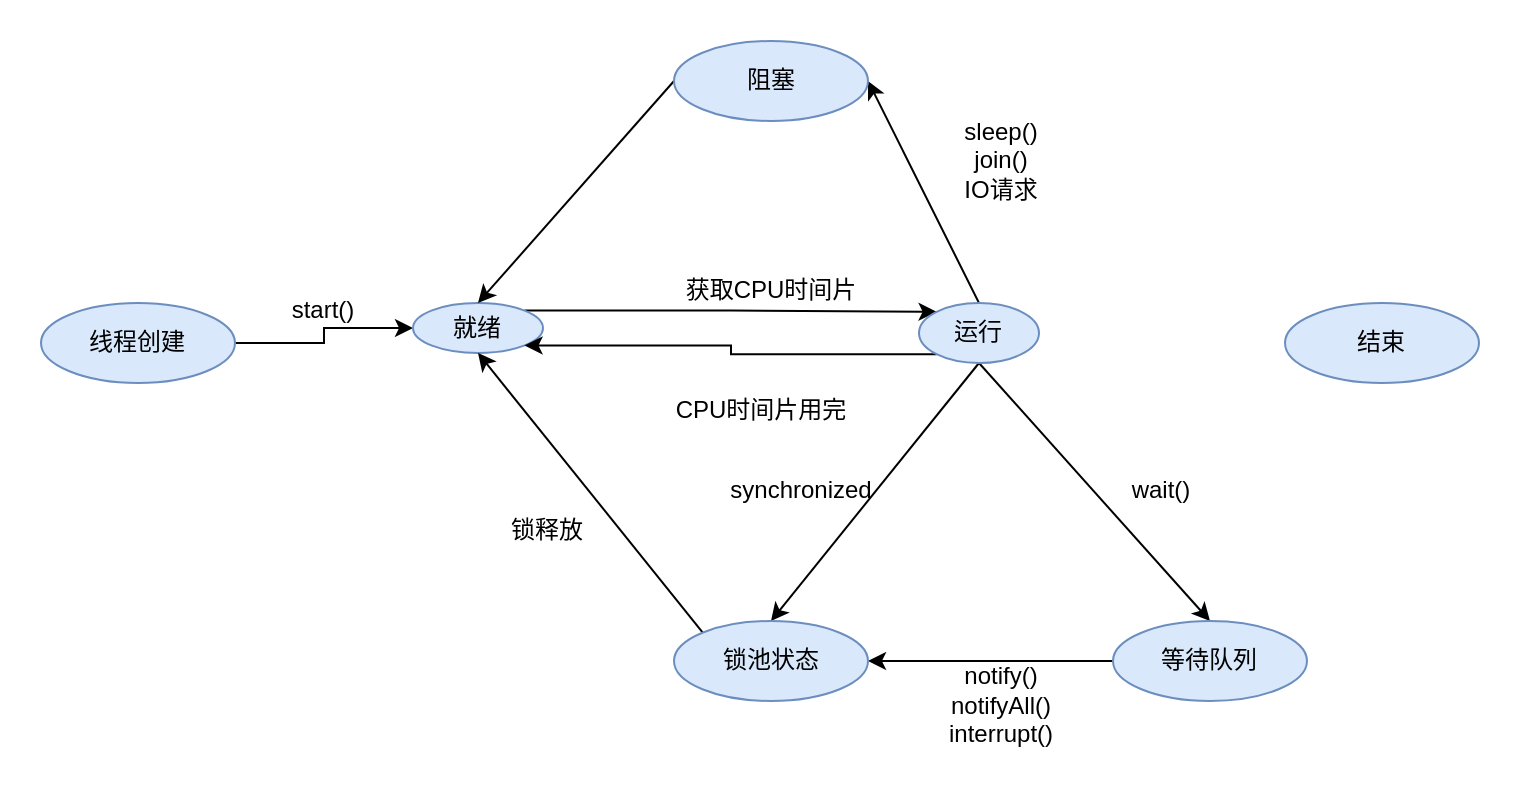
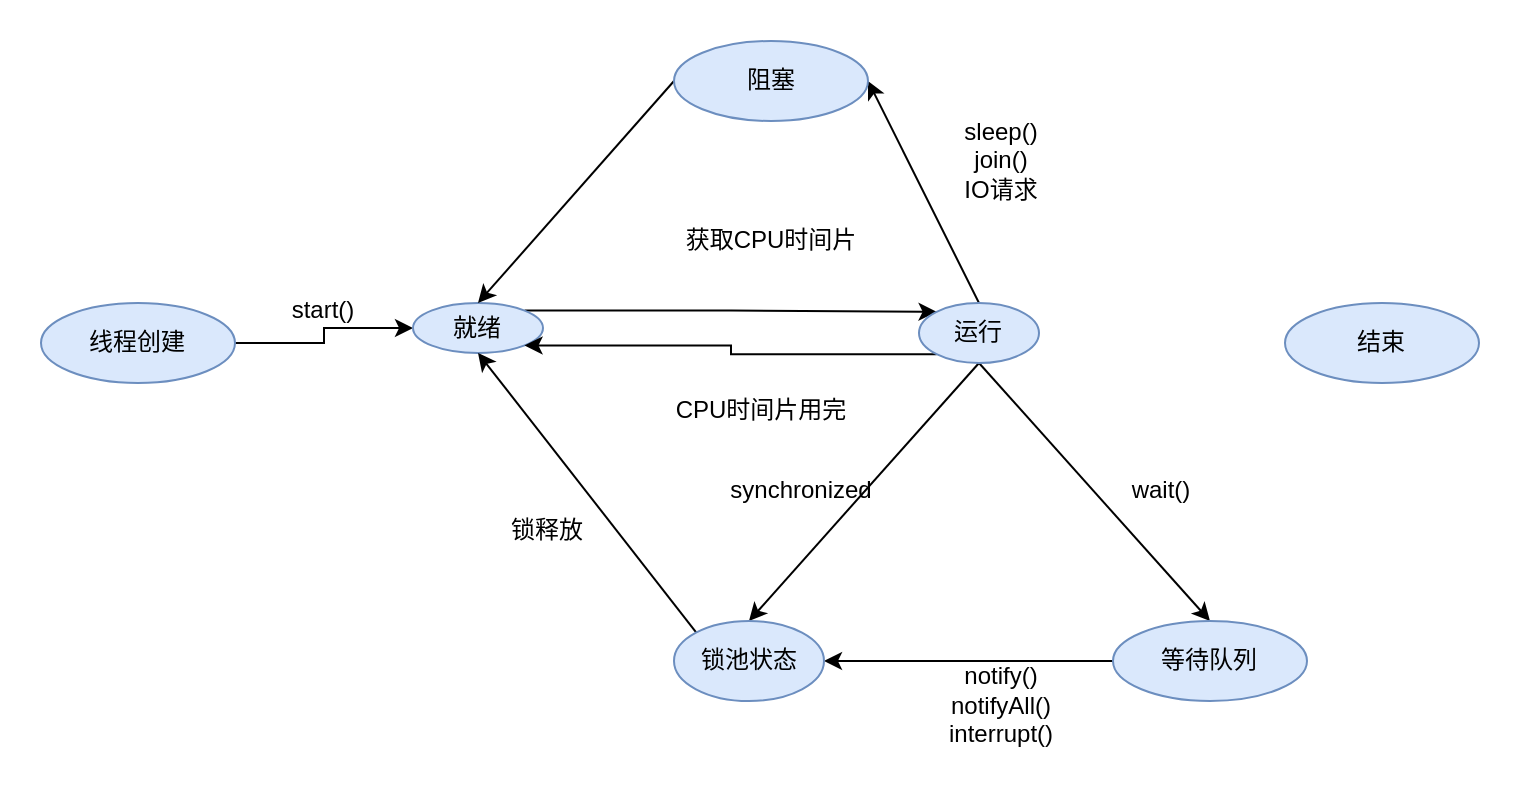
node "获取CPU时间片": moved (771, 291) -> (771, 241)
node "锁池状态": size 194x80 -> 150x80
